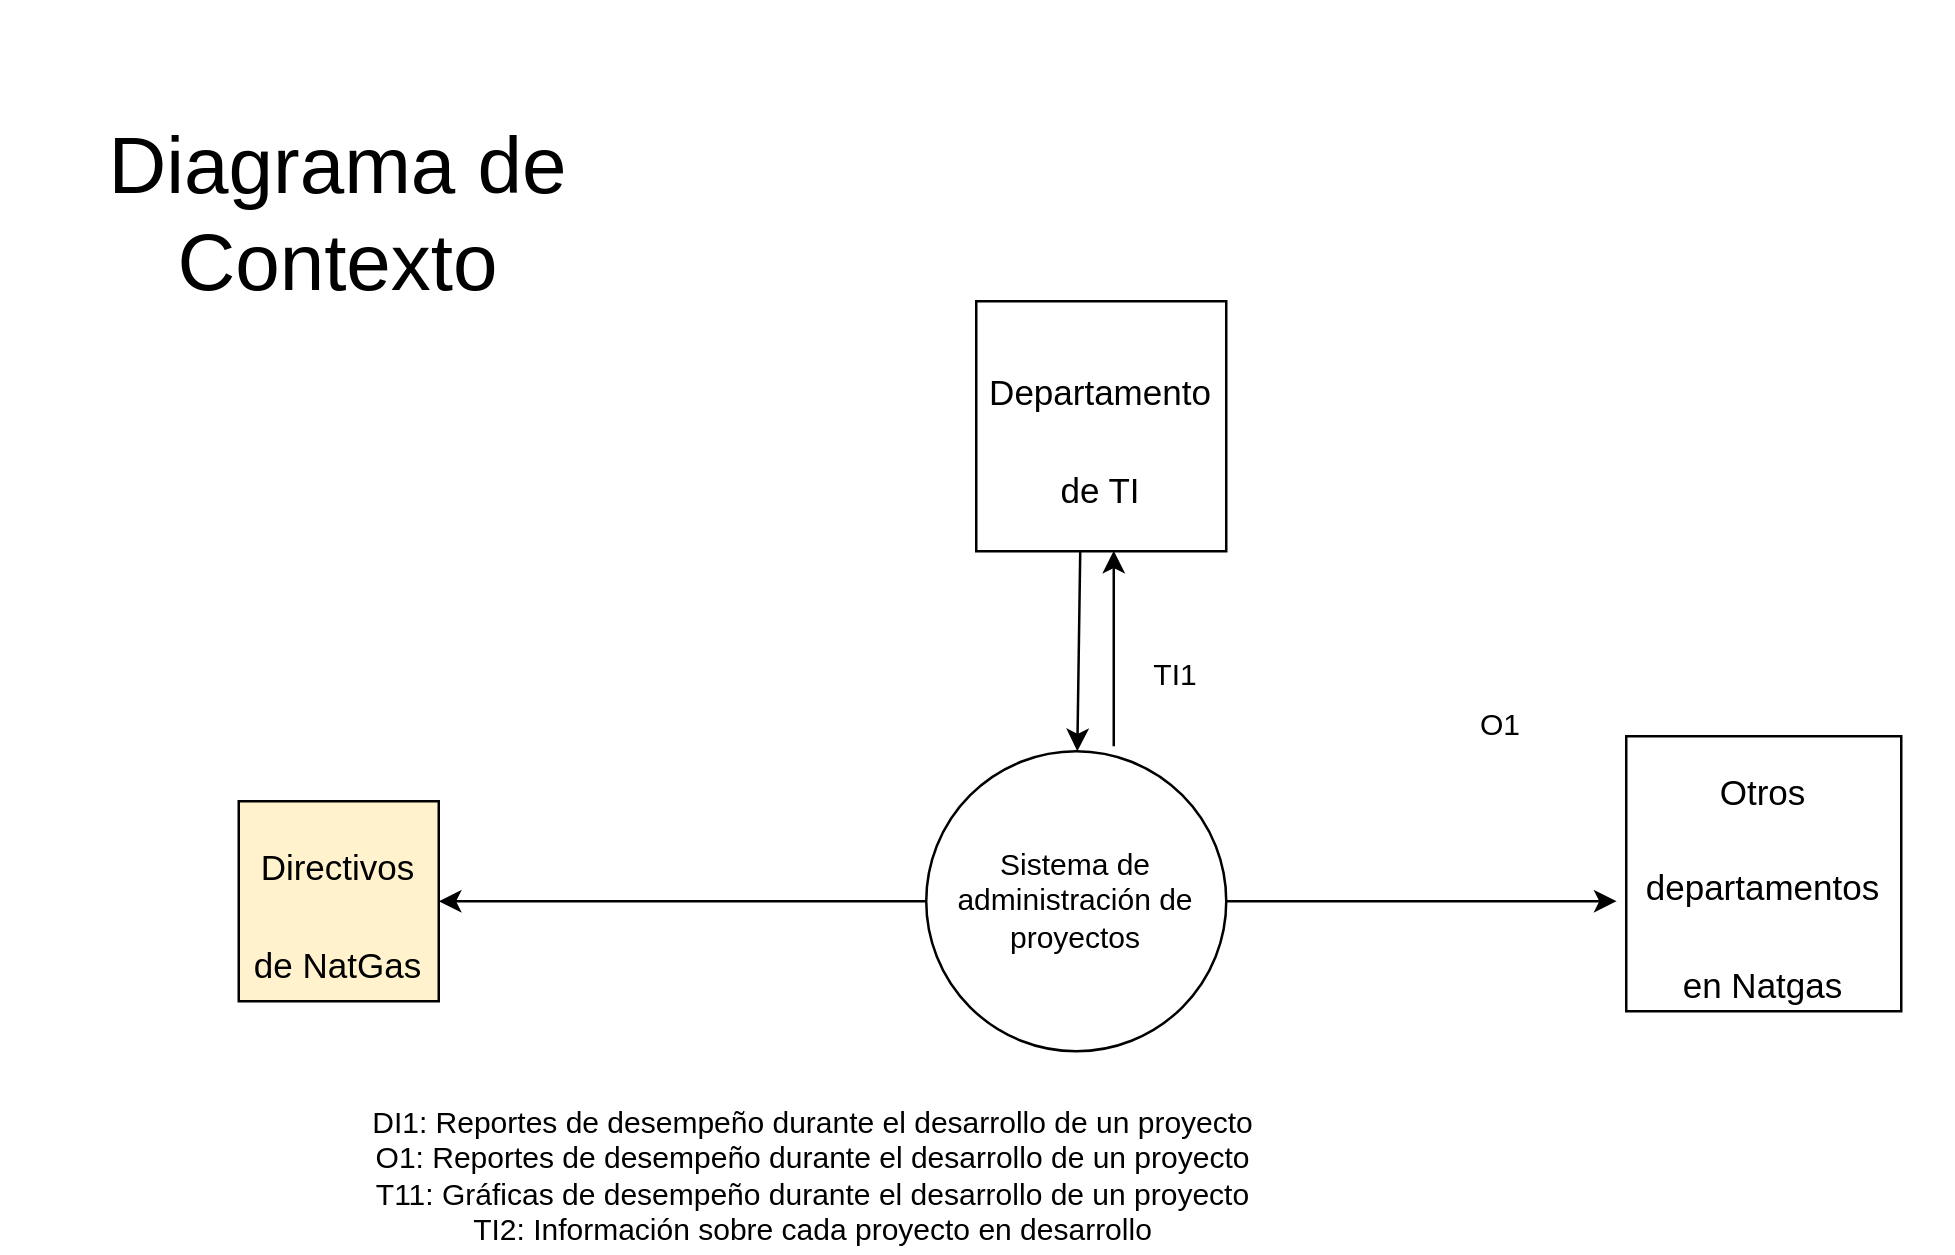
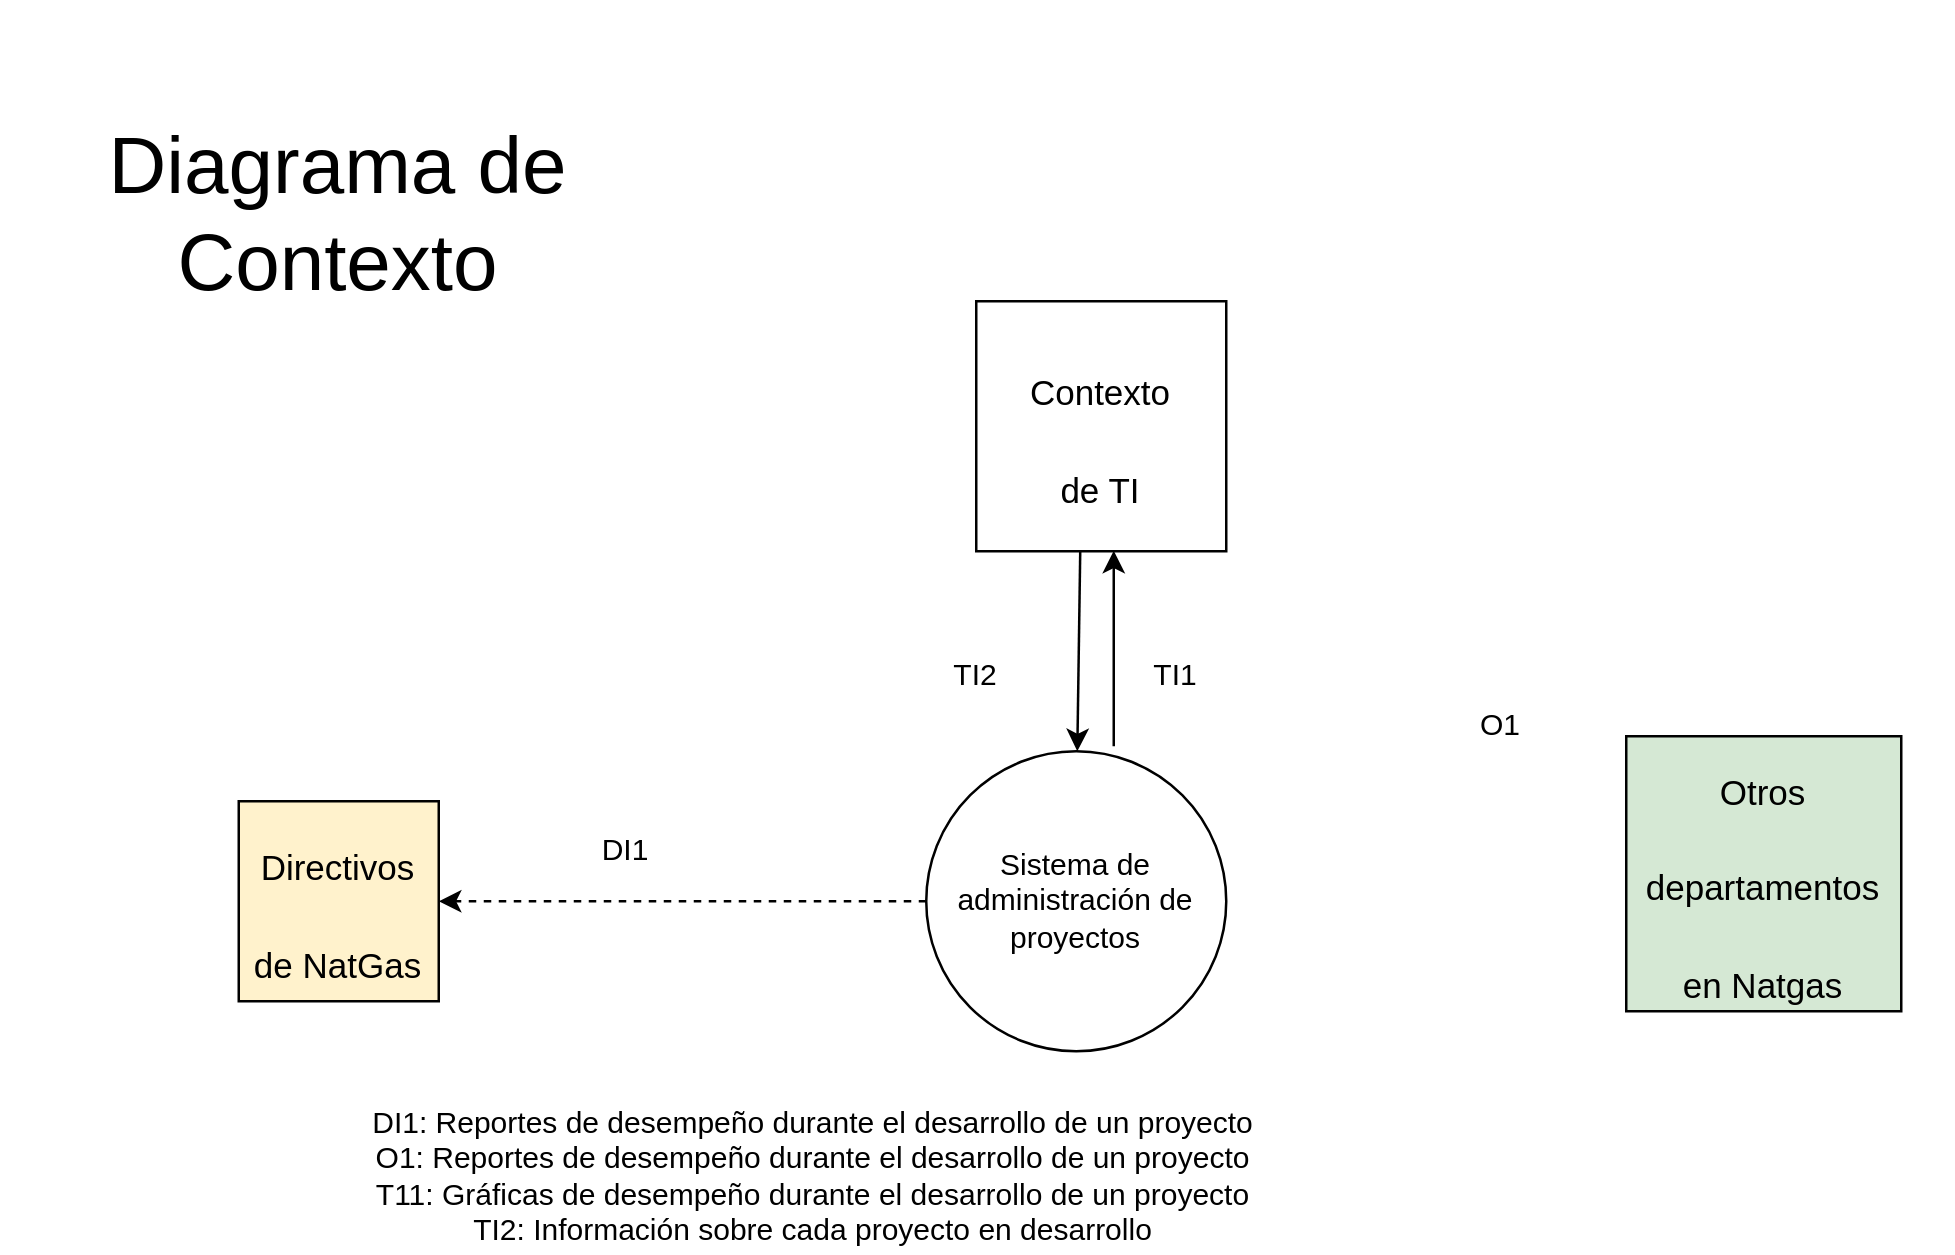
node "Departamento de TI": label "Departamento de TI" -> "Contexto de TI"
node "TI2": added
node "DI1": added
node "Otros departamentos en Natgas": fillcolor #ffffff -> #d5e8d4
edge "Sistema de administración de proyectos" -> "Directivos de NatGas": style solid -> dashed
edge "Sistema de administración de proyectos" -> "Otros departamentos en Natgas": removed
